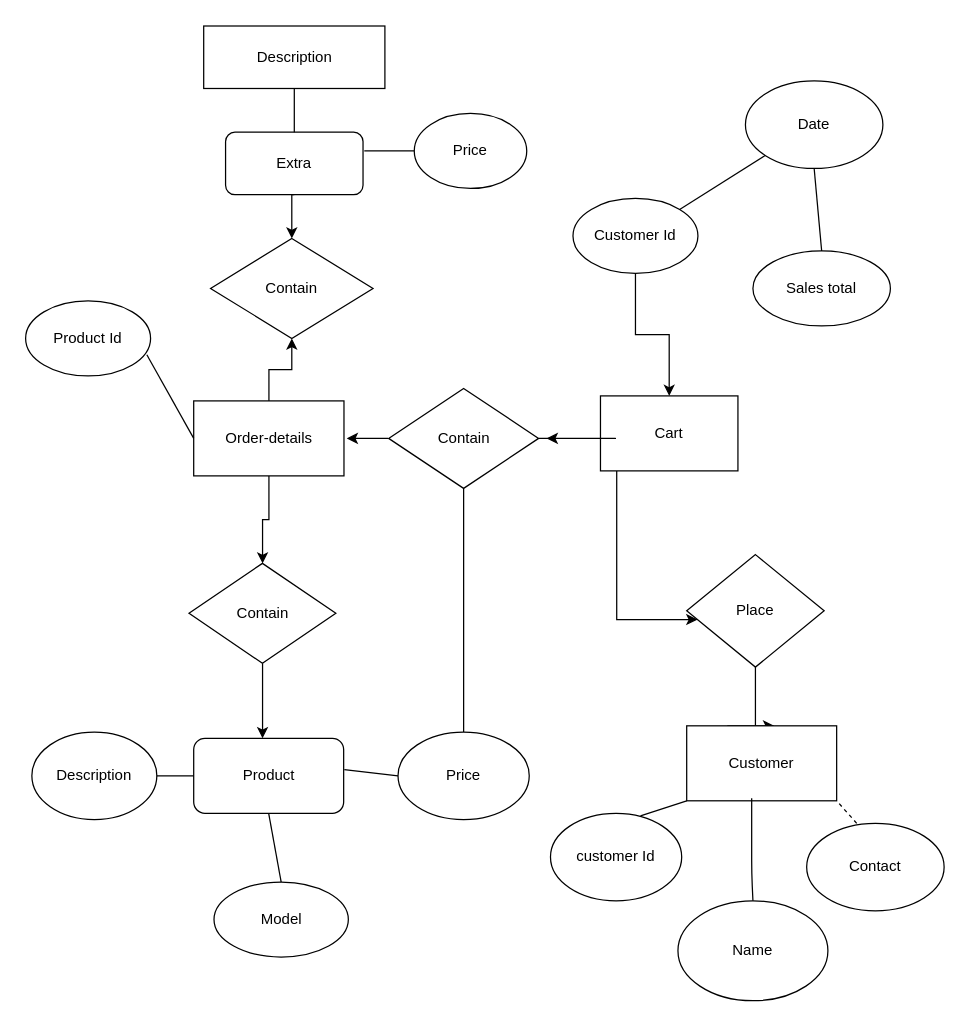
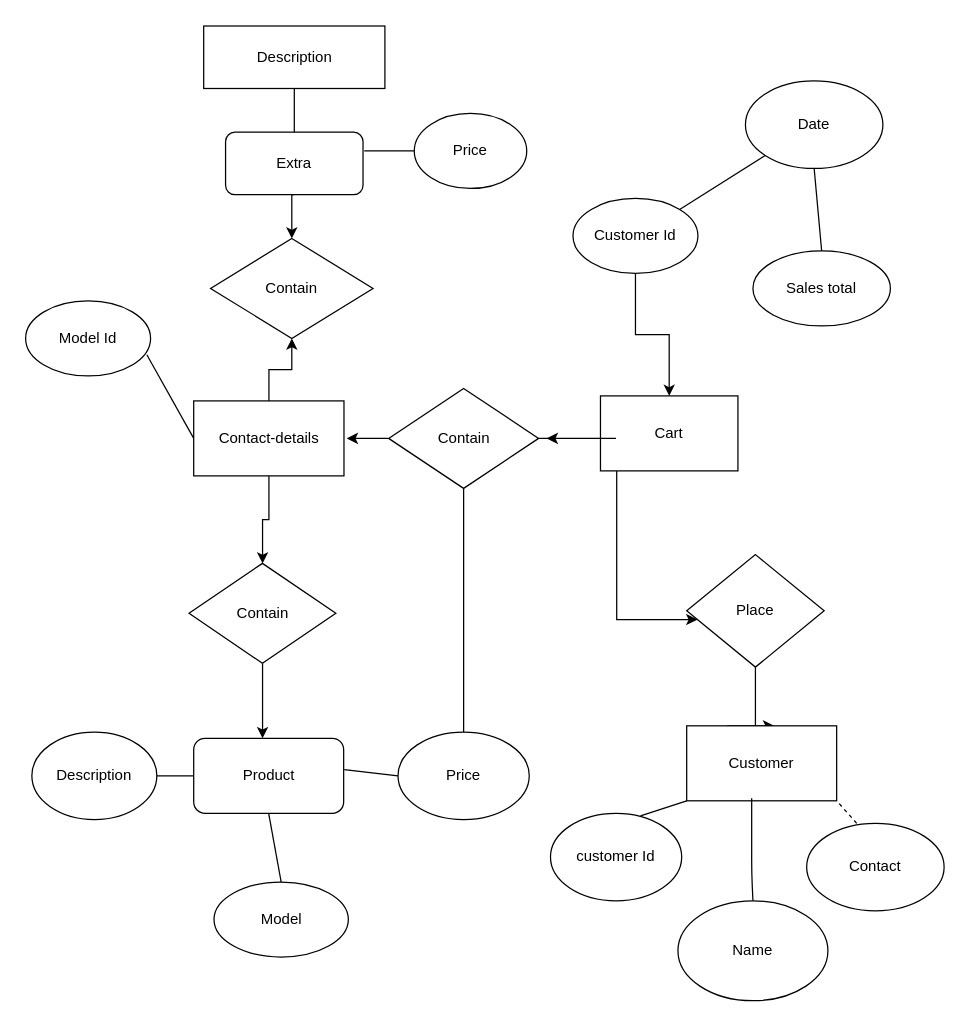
node "Product Id": label "Product Id" -> "Model Id"
node "Order-details": label "Order-details" -> "Contact-details"
